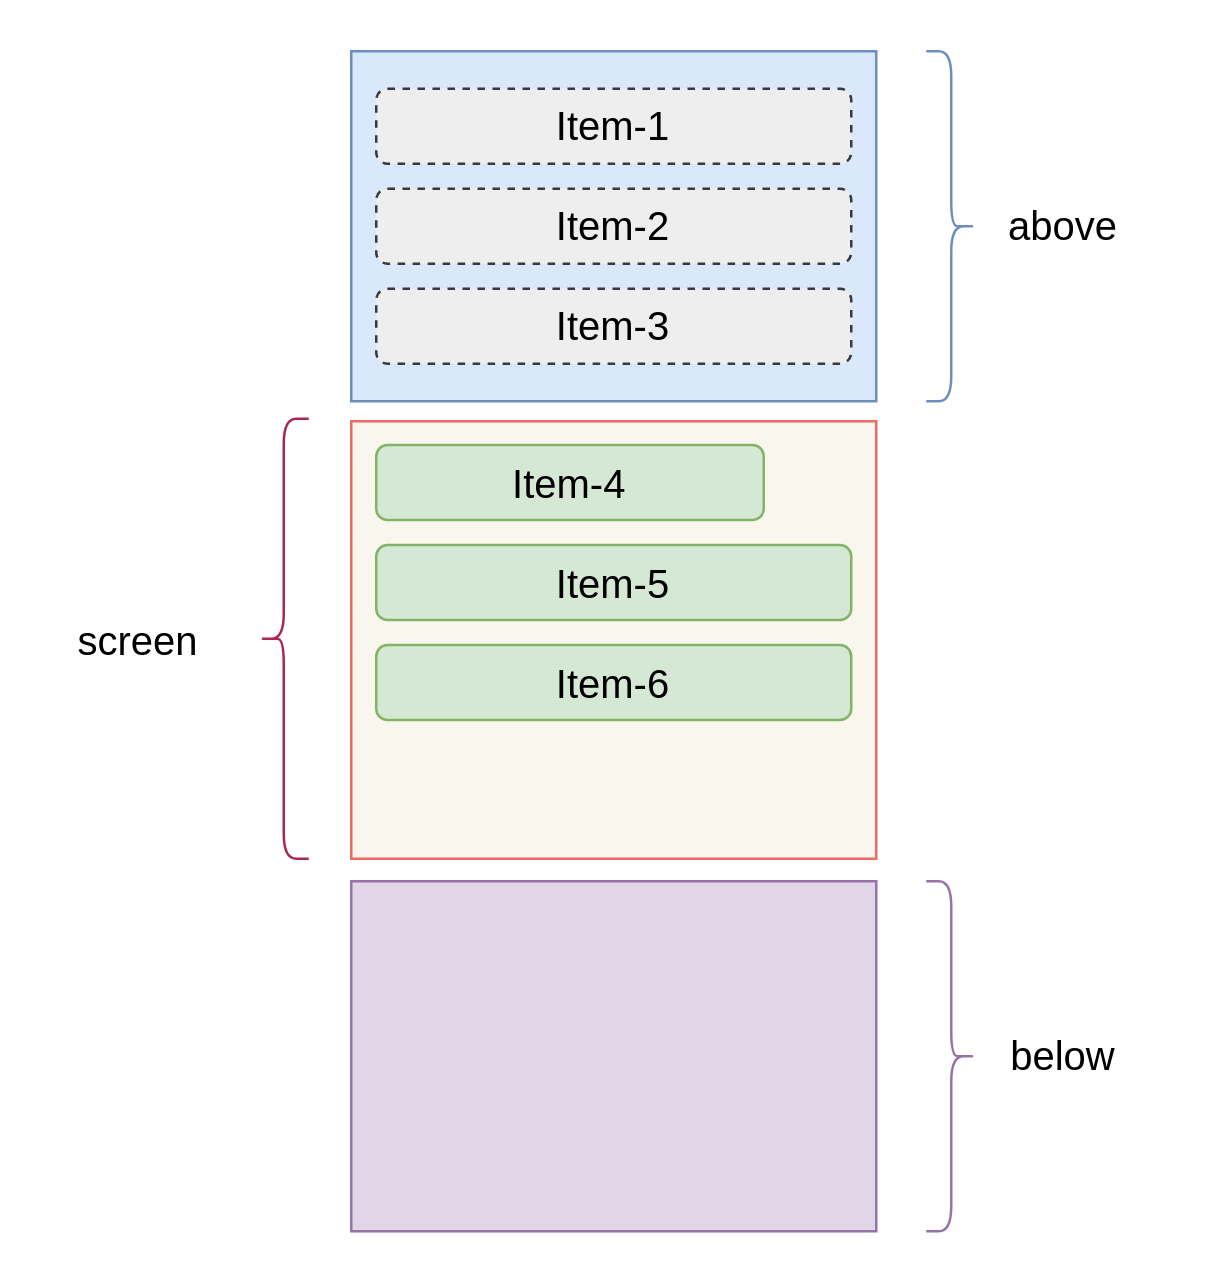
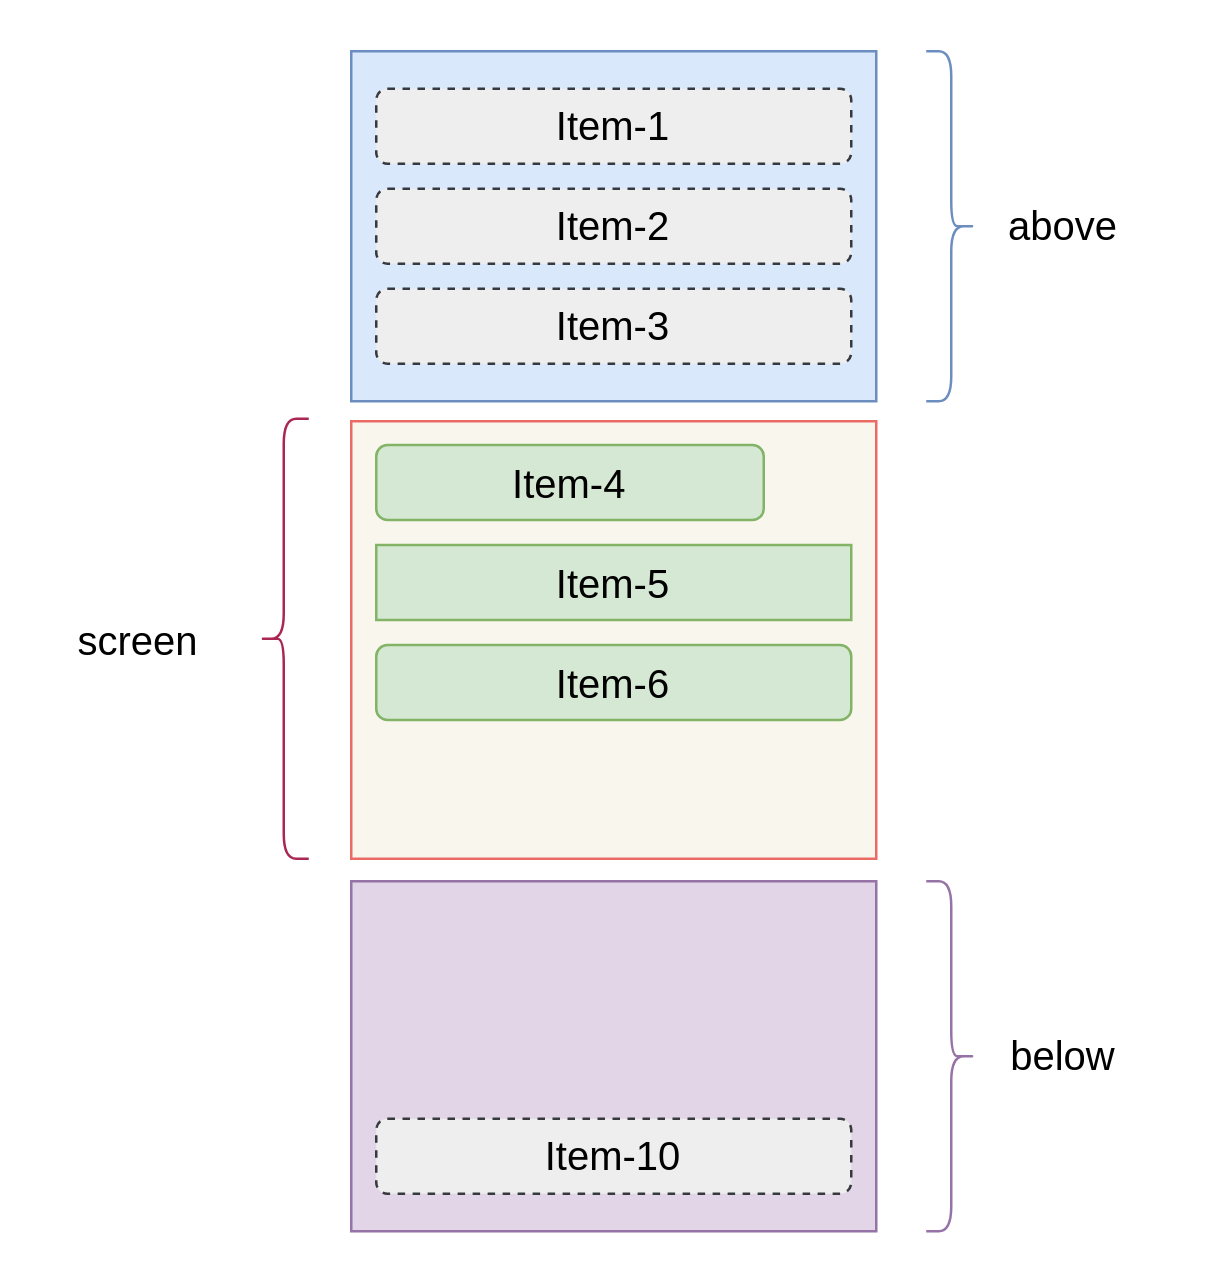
node "Item-5": shape rounded rectangle -> rectangle
node "Item-10": added
